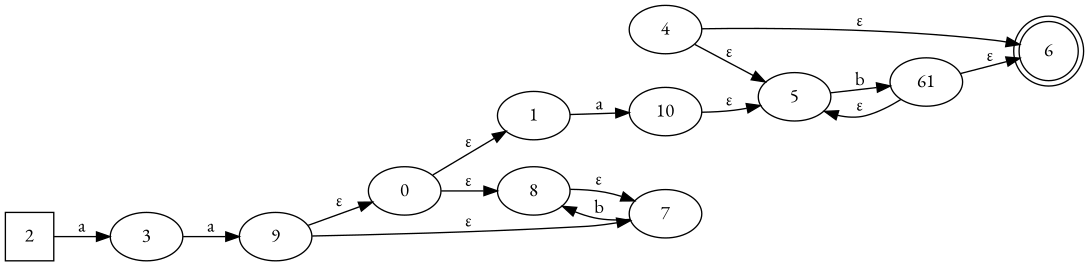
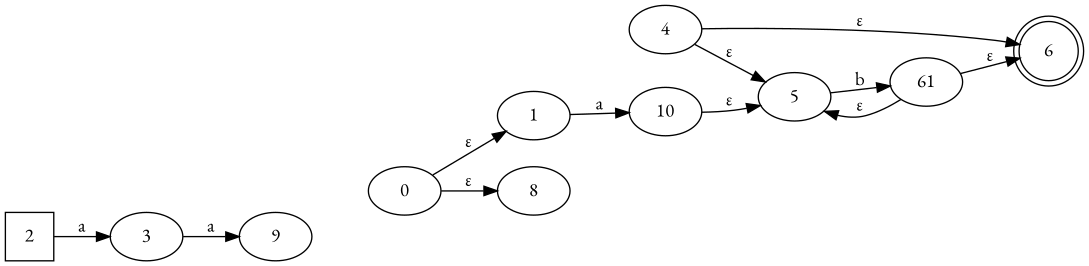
node "7": removed
edge "9" -> "0": removed, label "ɛ"
